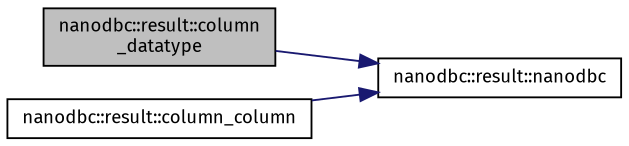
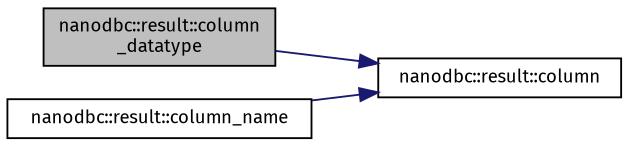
node "nanodbc::result::nanodbc": label "nanodbc::result::nanodbc" -> "nanodbc::result::column"
node "nanodbc::result::column_column": label "nanodbc::result::column_column" -> "nanodbc::result::column_name"
